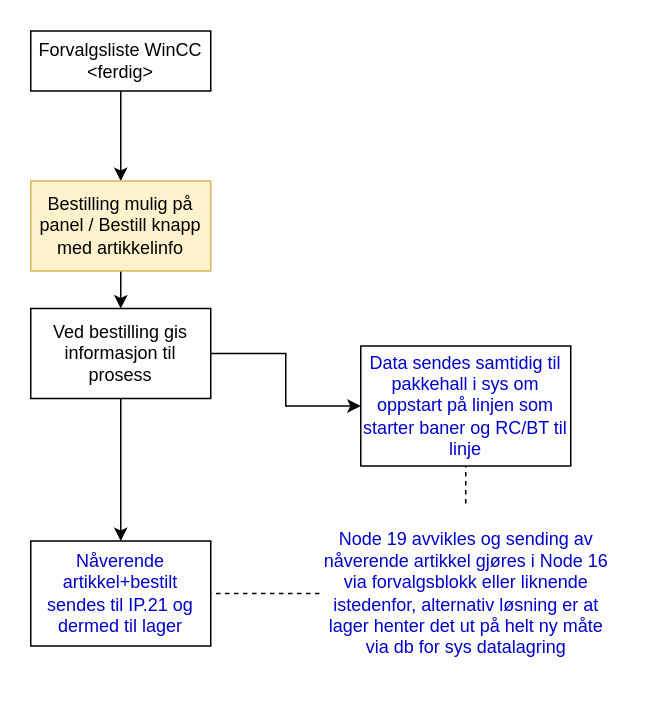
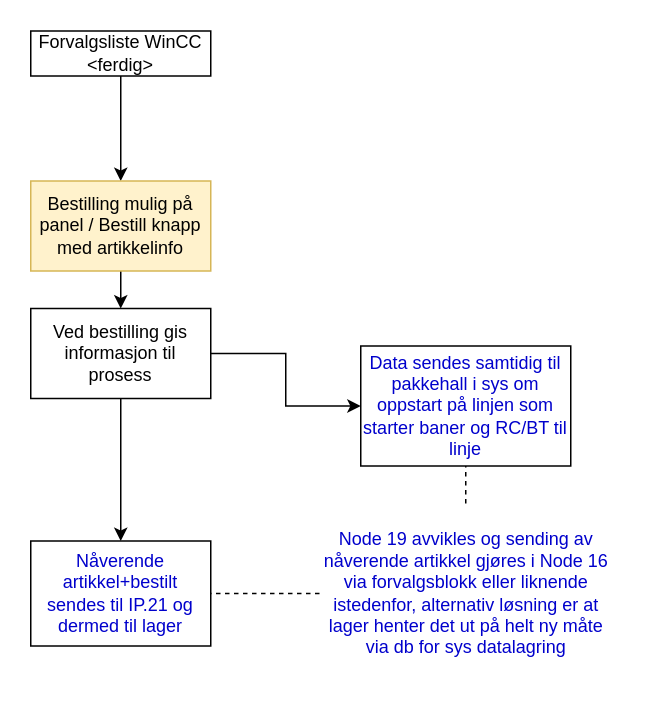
node "Forvalgsliste WinCC <ferdig>": size 180x60 -> 180x45
